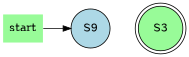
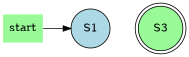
node "S9": label "S9" -> "S1"
